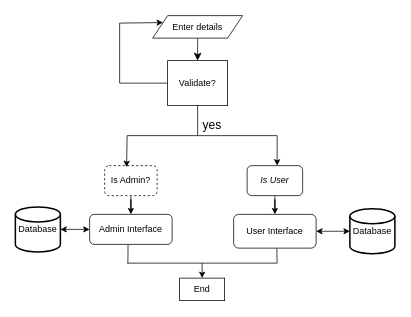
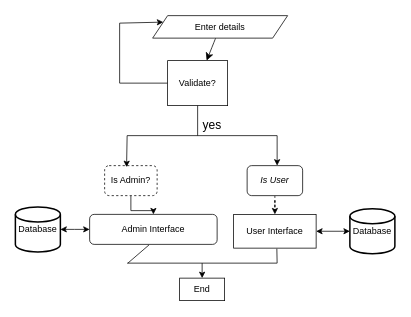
node "Enter details": size 90x23 -> 135x23
edge "Is User" -> "User Interface": style solid -> dashed
node "Admin Interface": size 83x30 -> 128x30
node "User Interface": shape rounded rectangle -> rectangle
